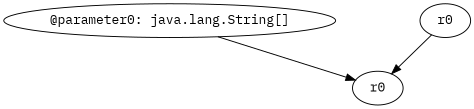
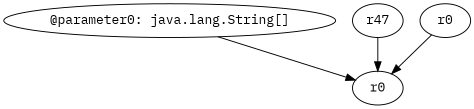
node "r47": added
